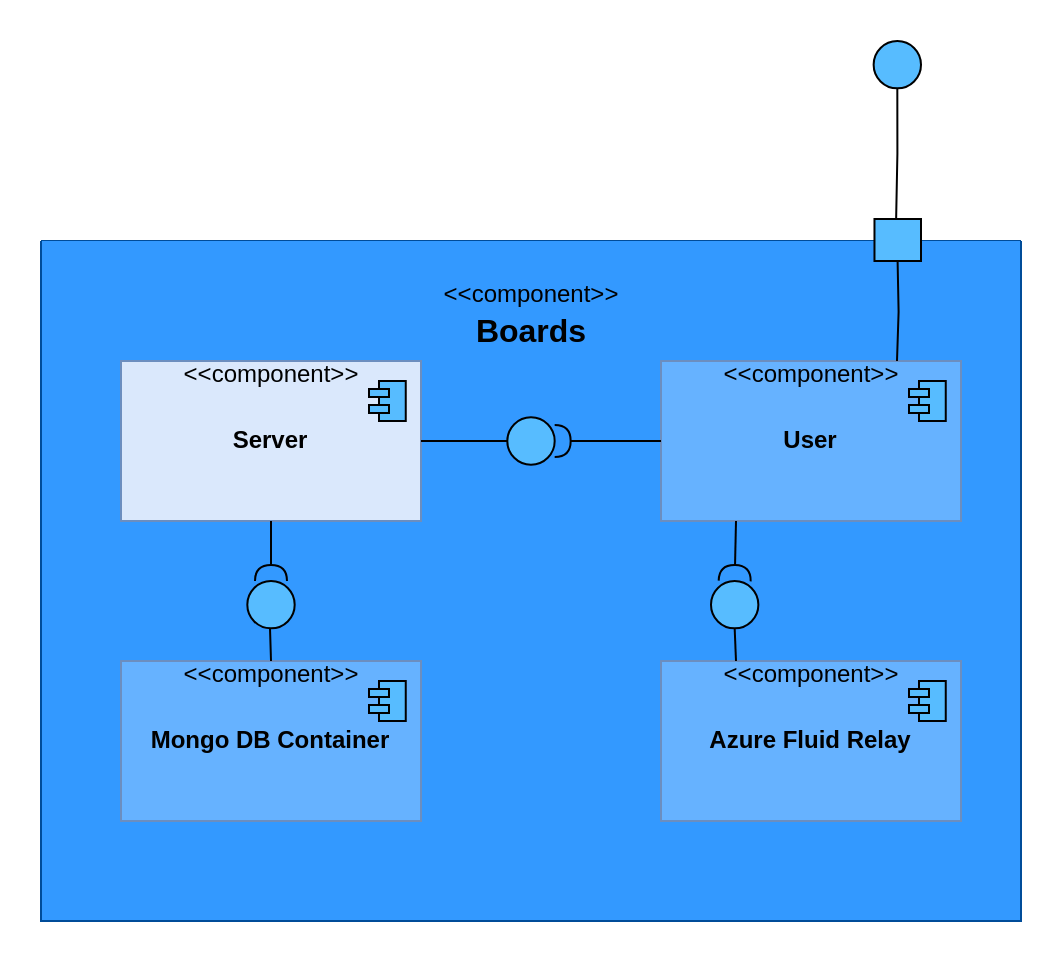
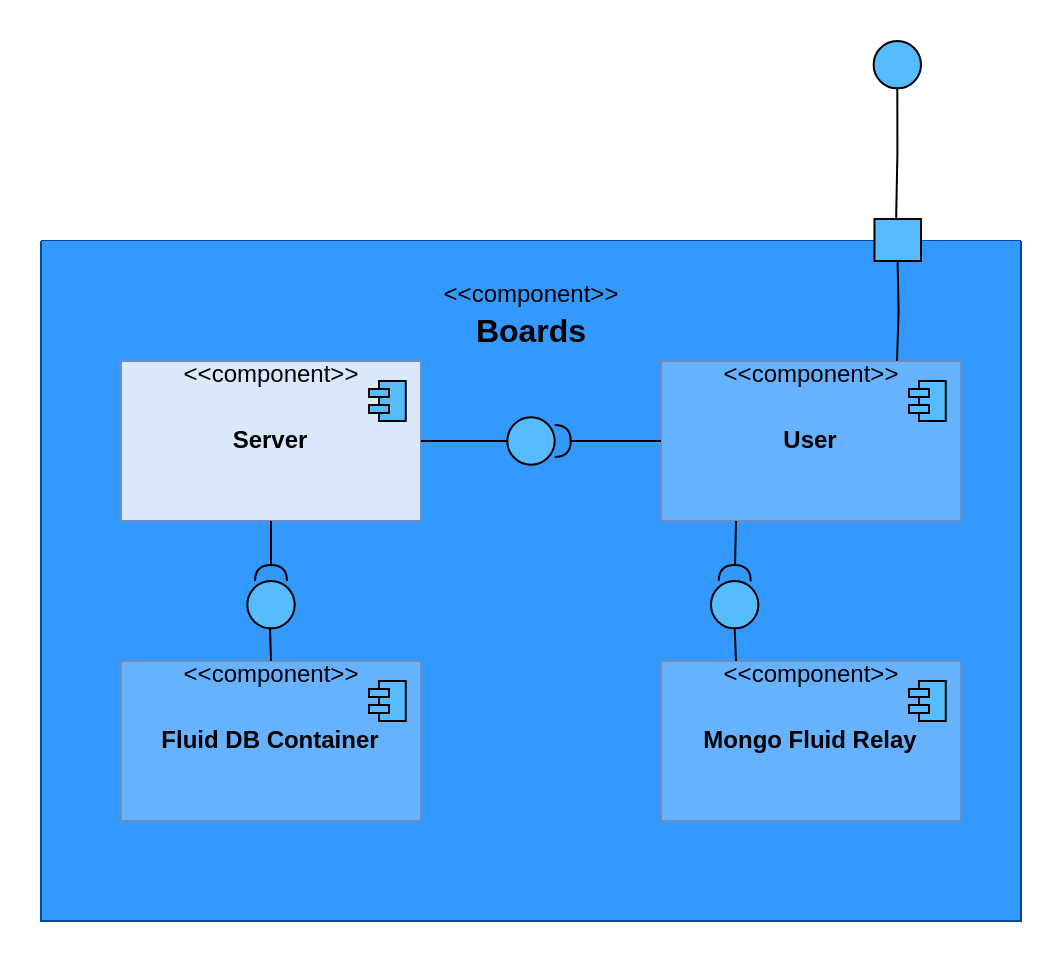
node "Mongo DB Container": label "Mongo DB Container" -> "Fluid DB Container"
node "Azure Fluid Relay": label "Azure Fluid Relay" -> "Mongo Fluid Relay"
